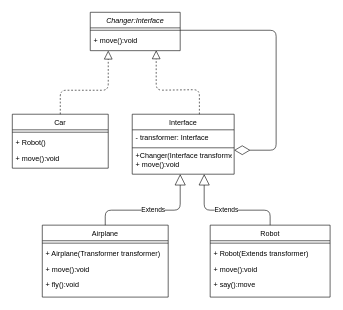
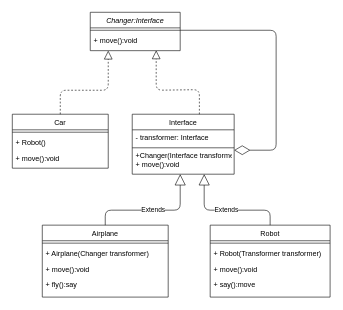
node "+ Airplane(Transformer transformer)": label "+ Airplane(Transformer transformer)" -> "+ Airplane(Changer transformer)"
node "+ Robot(Extends transformer)": label "+ Robot(Extends transformer)" -> "+ Robot(Transformer transformer)"
node "+ fly():void": label "+ fly():void" -> "+ fly():say"
